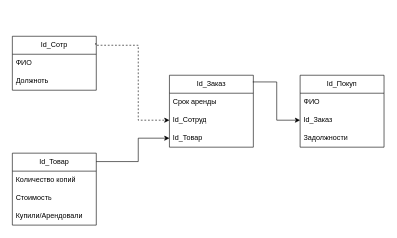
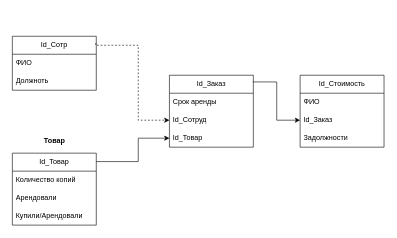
node "Id_Покуп": label "Id_Покуп" -> "Id_Стоимость"
node "Товар": added
node "Стоимость": label "Стоимость" -> "Арендовали"
